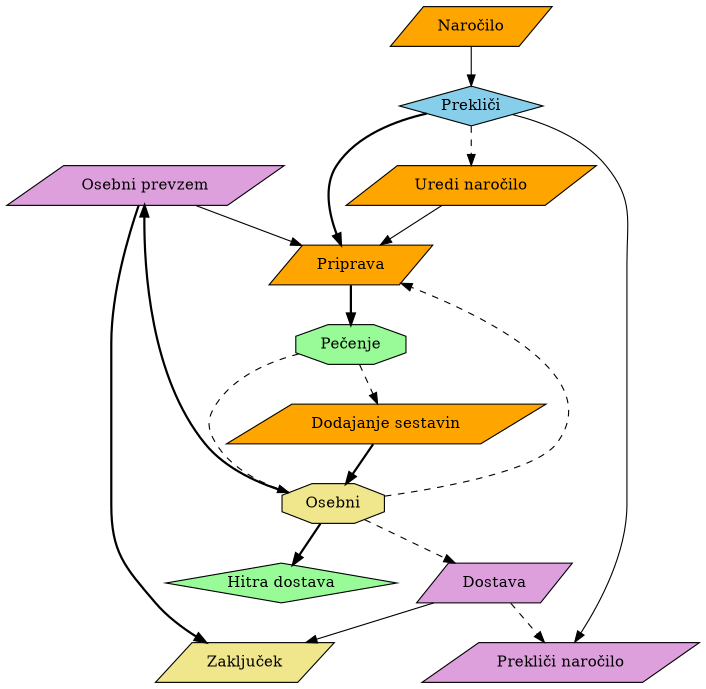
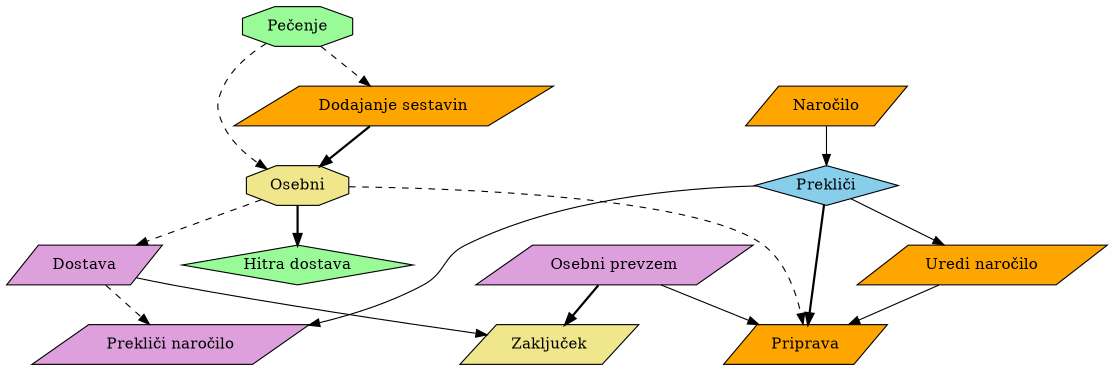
edge "Prekliči" -> "Uredi naročilo": style dashed -> solid
edge "Priprava" -> "Pečenje": removed
edge "Osebni" -> "Osebni prevzem": removed
